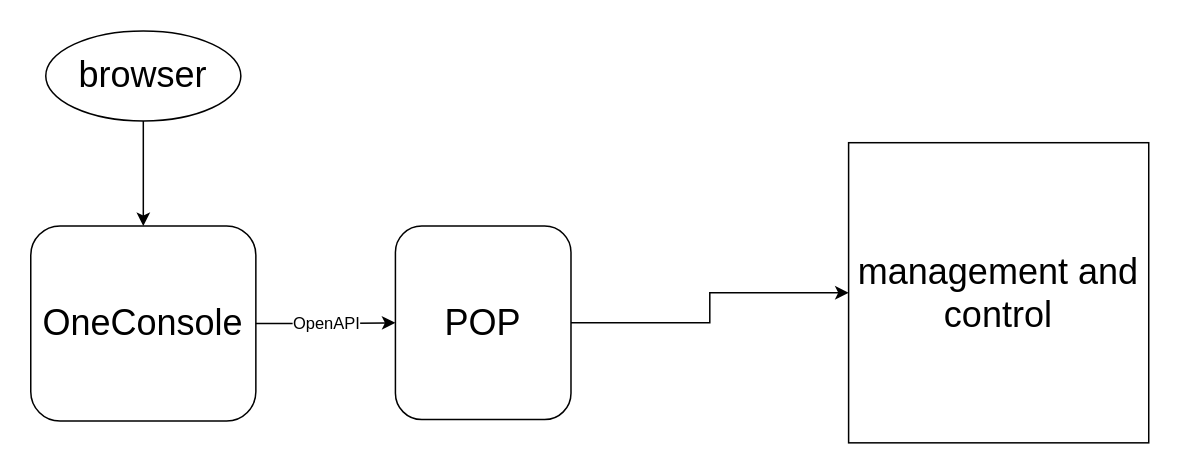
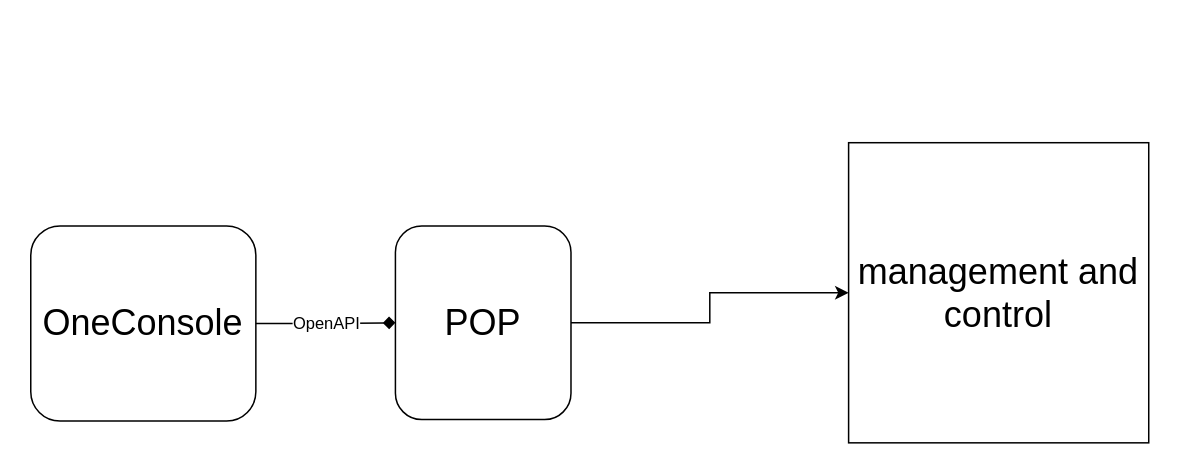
node "browser": removed
edge "browser" -> "OneConsole": removed
edge "OneConsole" -> "POP": arrowhead classic -> diamond
